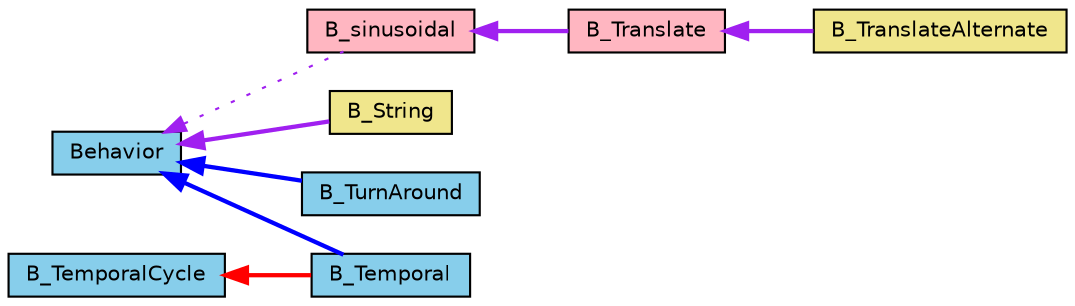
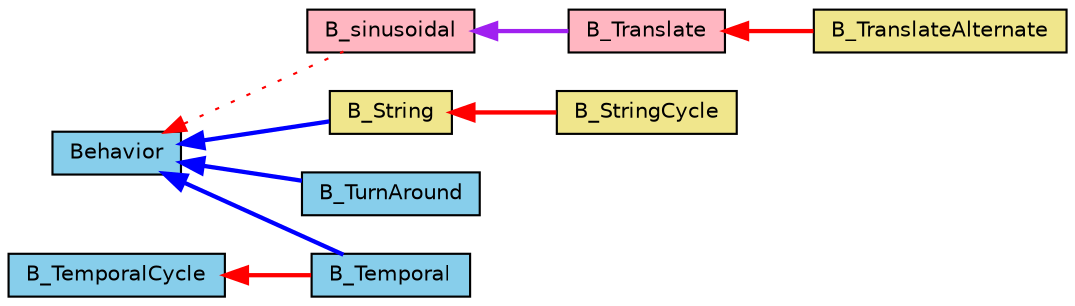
edge "B_TranslateAlternate" -> "B_Translate": color purple -> red
edge "B_sinusoidal" -> "Behavior": color purple -> red
node "B_StringCycle": added
edge "B_String" -> "Behavior": color purple -> blue
